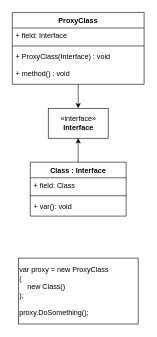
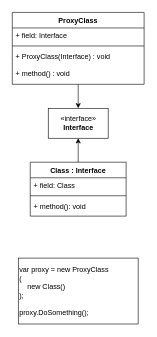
node "+ var(): void": label "+ var(): void" -> "+ method(): void"
